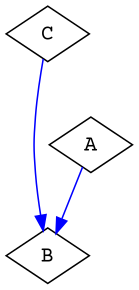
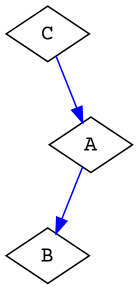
edge "C" -> "B": now "C" -> "A"
